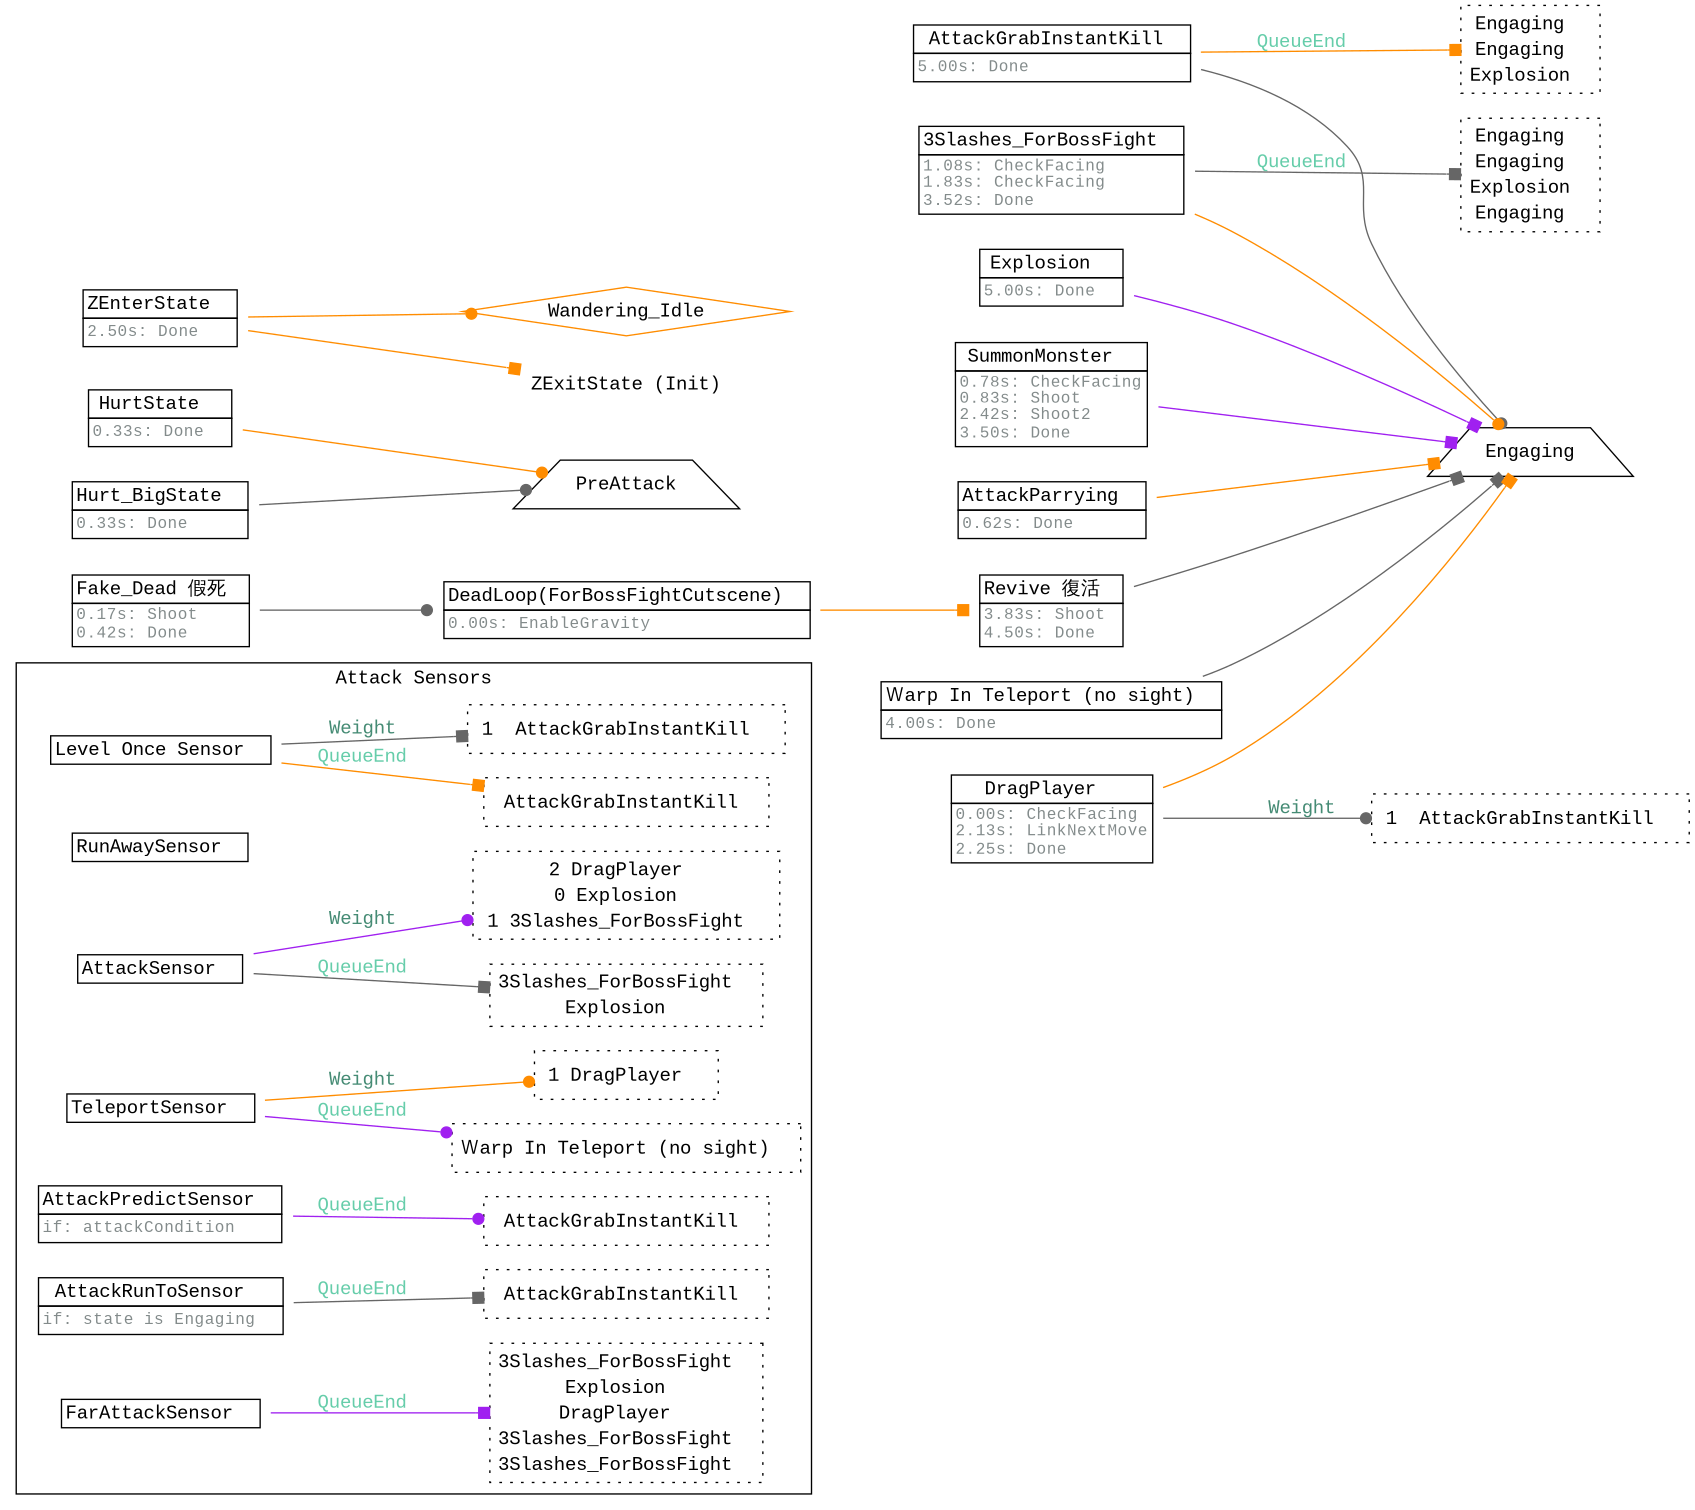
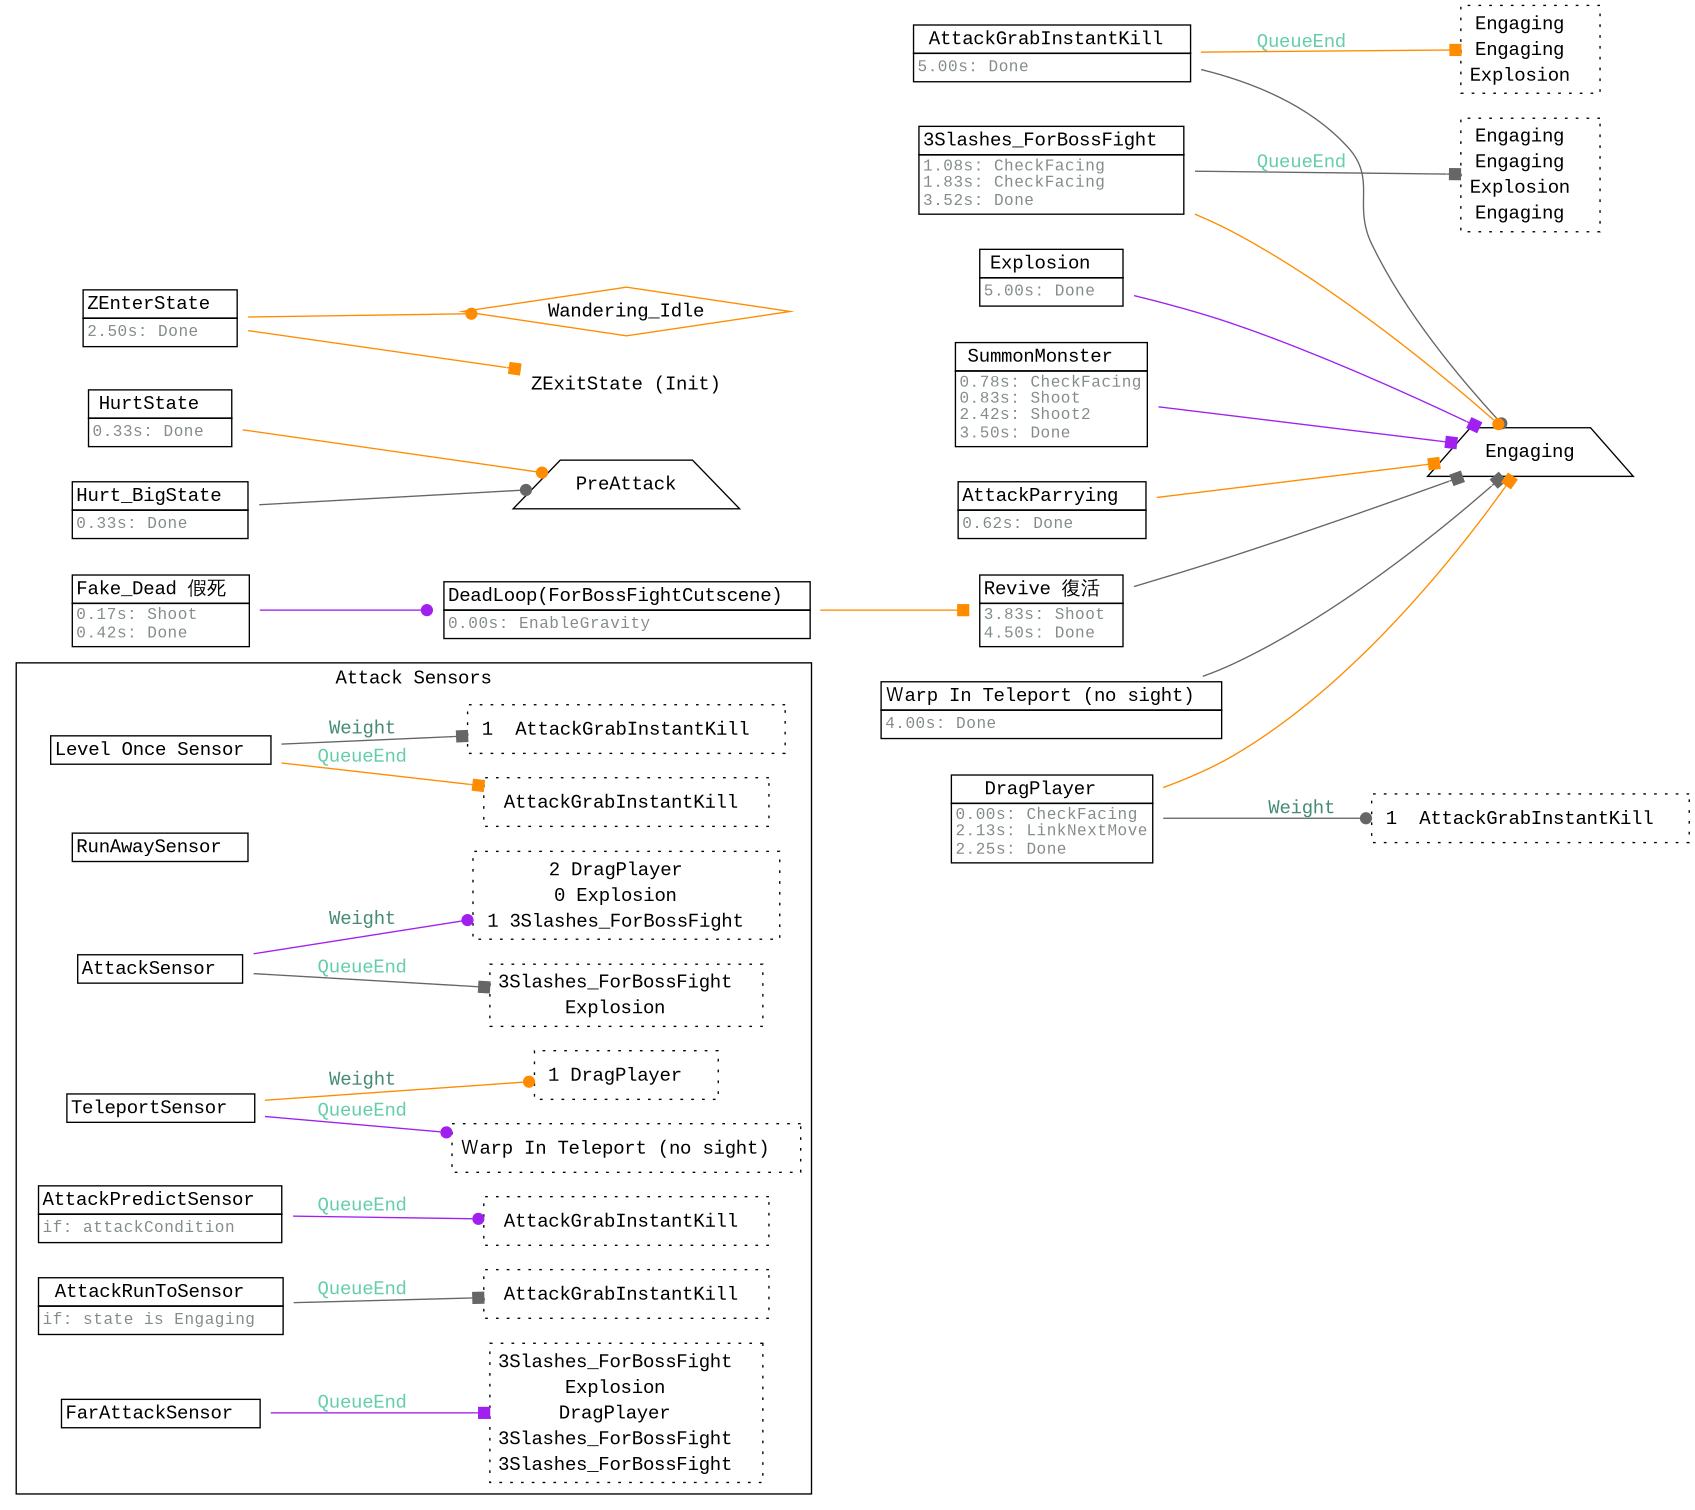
edge "Fake_Dead 假死" -> "DeadLoop(ForBossFightCutscene)": color gray40 -> purple
